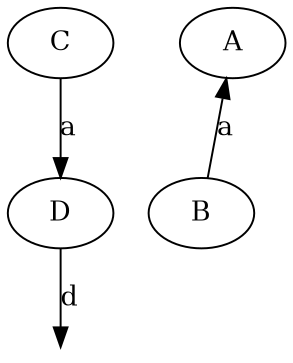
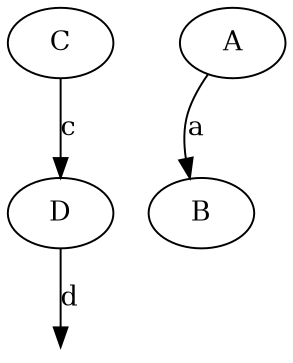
edge "C" -> "D": label "a" -> "c"
edge "B" -> "A": reversed
